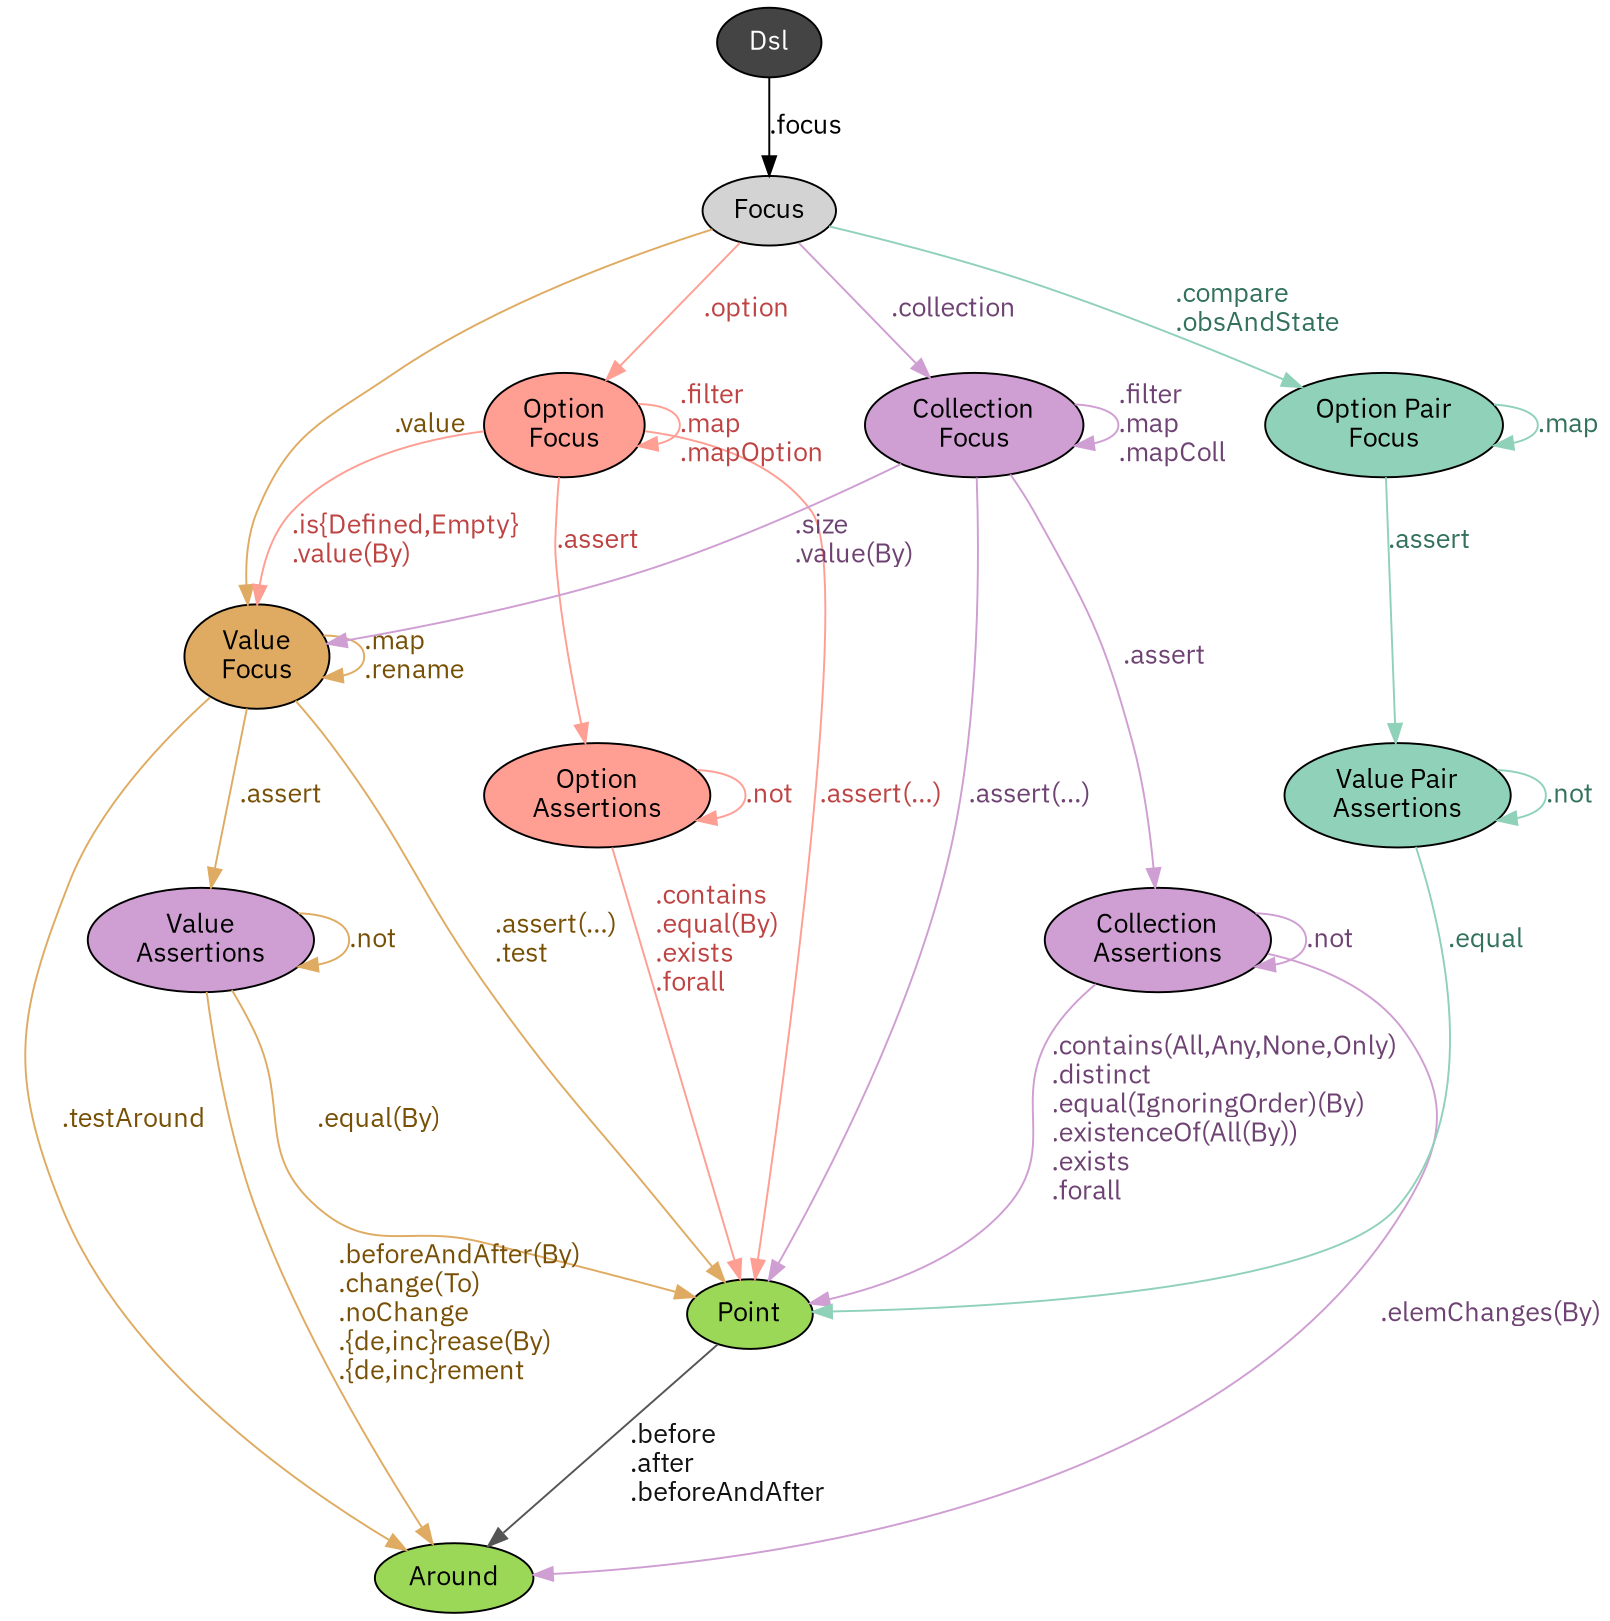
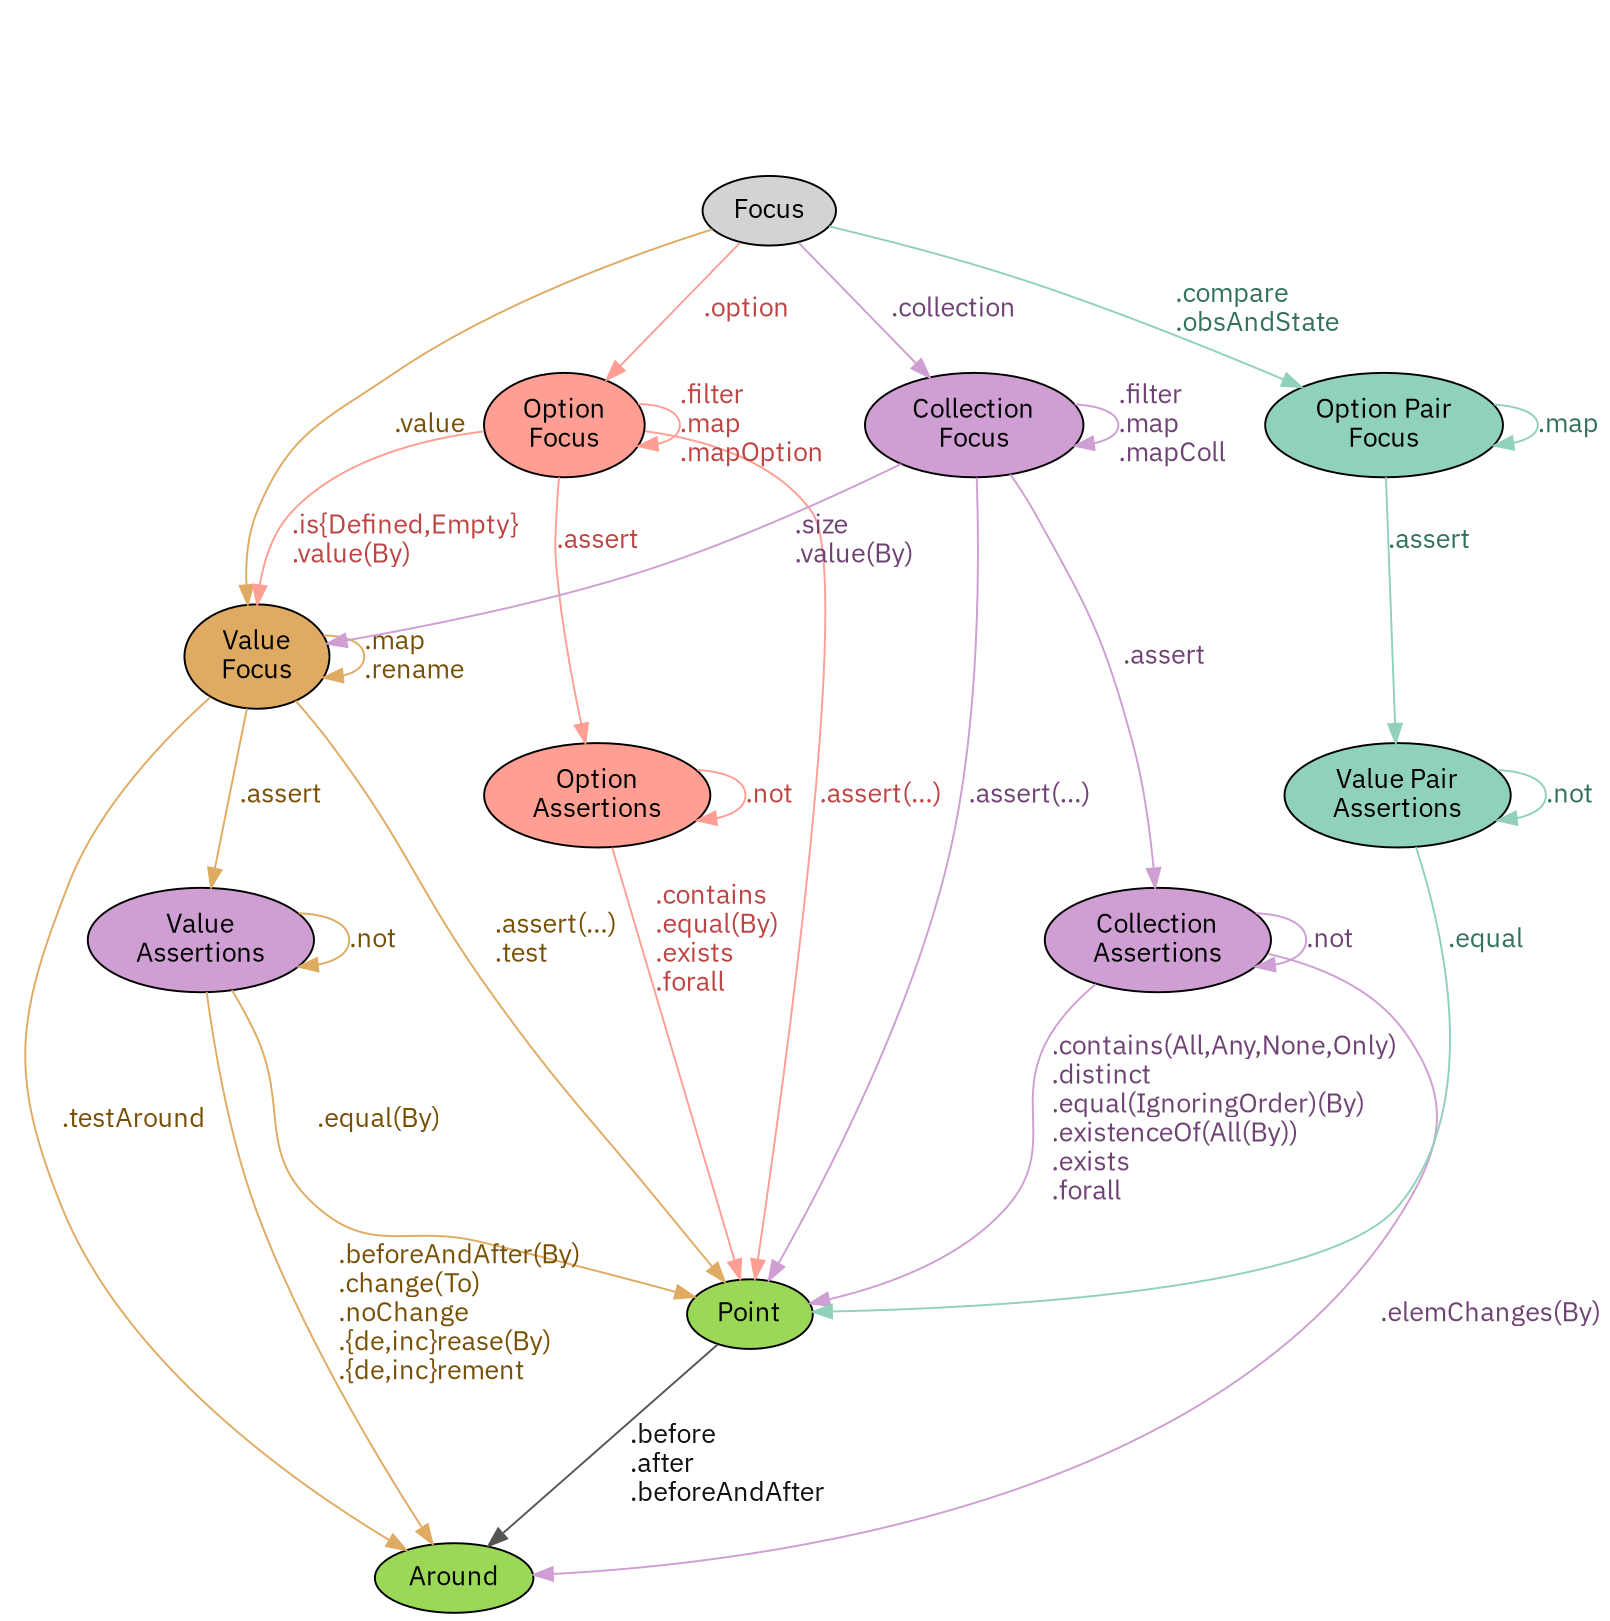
node "Dsl": removed
